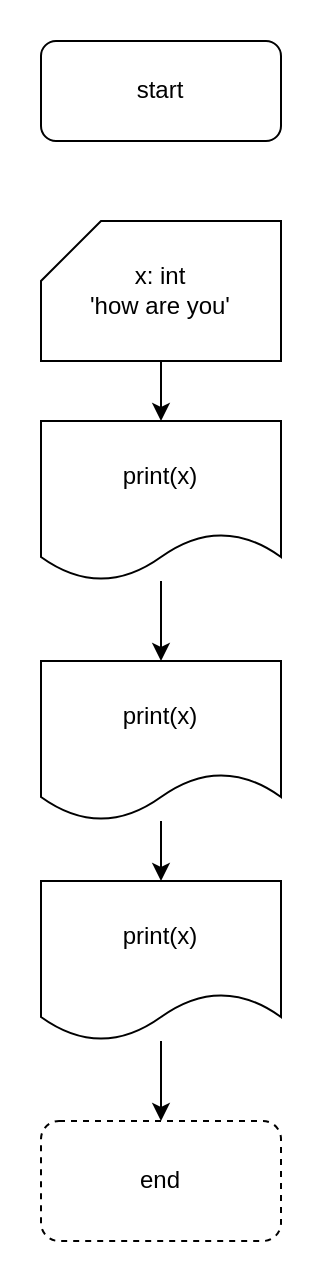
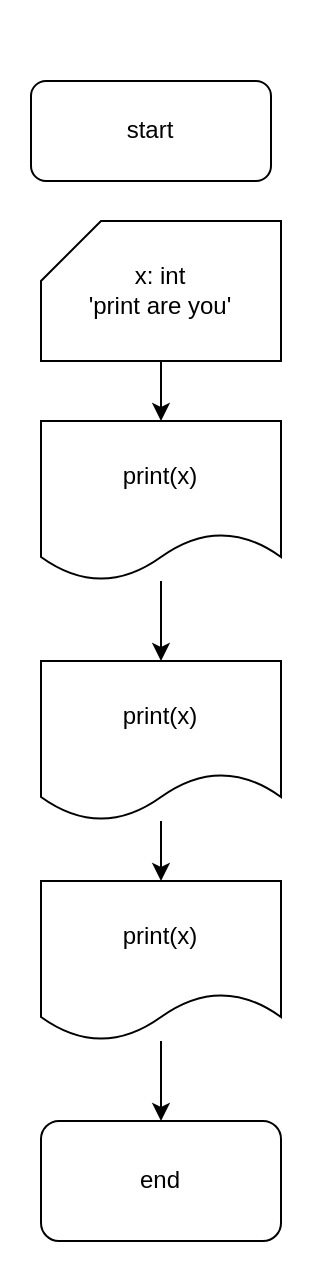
node "start": moved (161, 91) -> (151, 131)
node "x: int 'how are you'": label "x: int 'how are you'" -> "x: int 'print are you'"
node "end": style dashed -> solid
